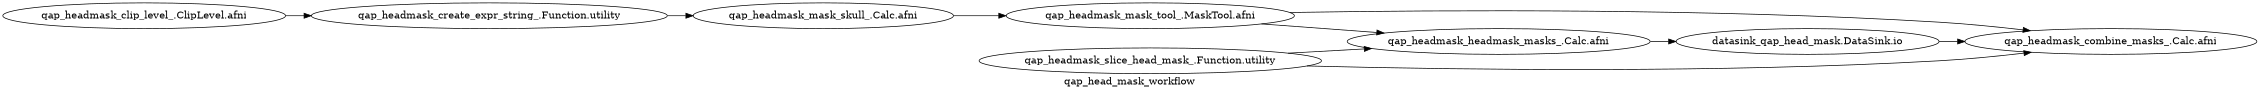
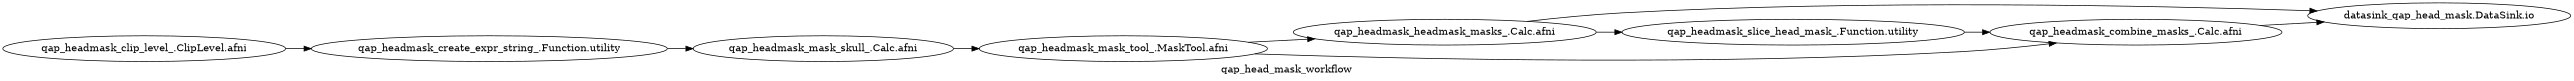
edge "datasink_qap_head_mask.DataSink.io" -> "qap_headmask_combine_masks_.Calc.afni": reversed
edge "qap_headmask_slice_head_mask_.Function.utility" -> "qap_headmask_headmask_masks_.Calc.afni": reversed
